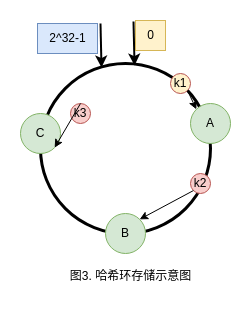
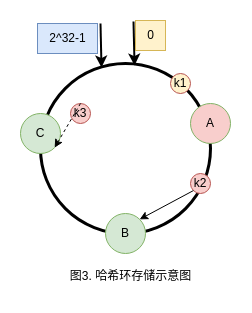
edge "k1" -> "A": removed
edge "k3" -> "C": style solid -> dashed
node "A": fillcolor #d5e8d4 -> #f8cecc
